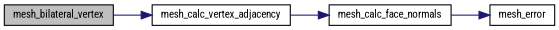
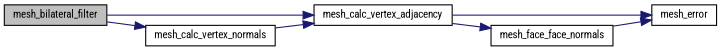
node "mesh_bilateral_vertex": label "mesh_bilateral_vertex" -> "mesh_bilateral_filter"
node "mesh_calc_face_normals": label "mesh_calc_face_normals" -> "mesh_face_face_normals"
edge "mesh_calc_vertex_adjacency" -> "mesh_error": added
node "mesh_calc_vertex_normals": added
